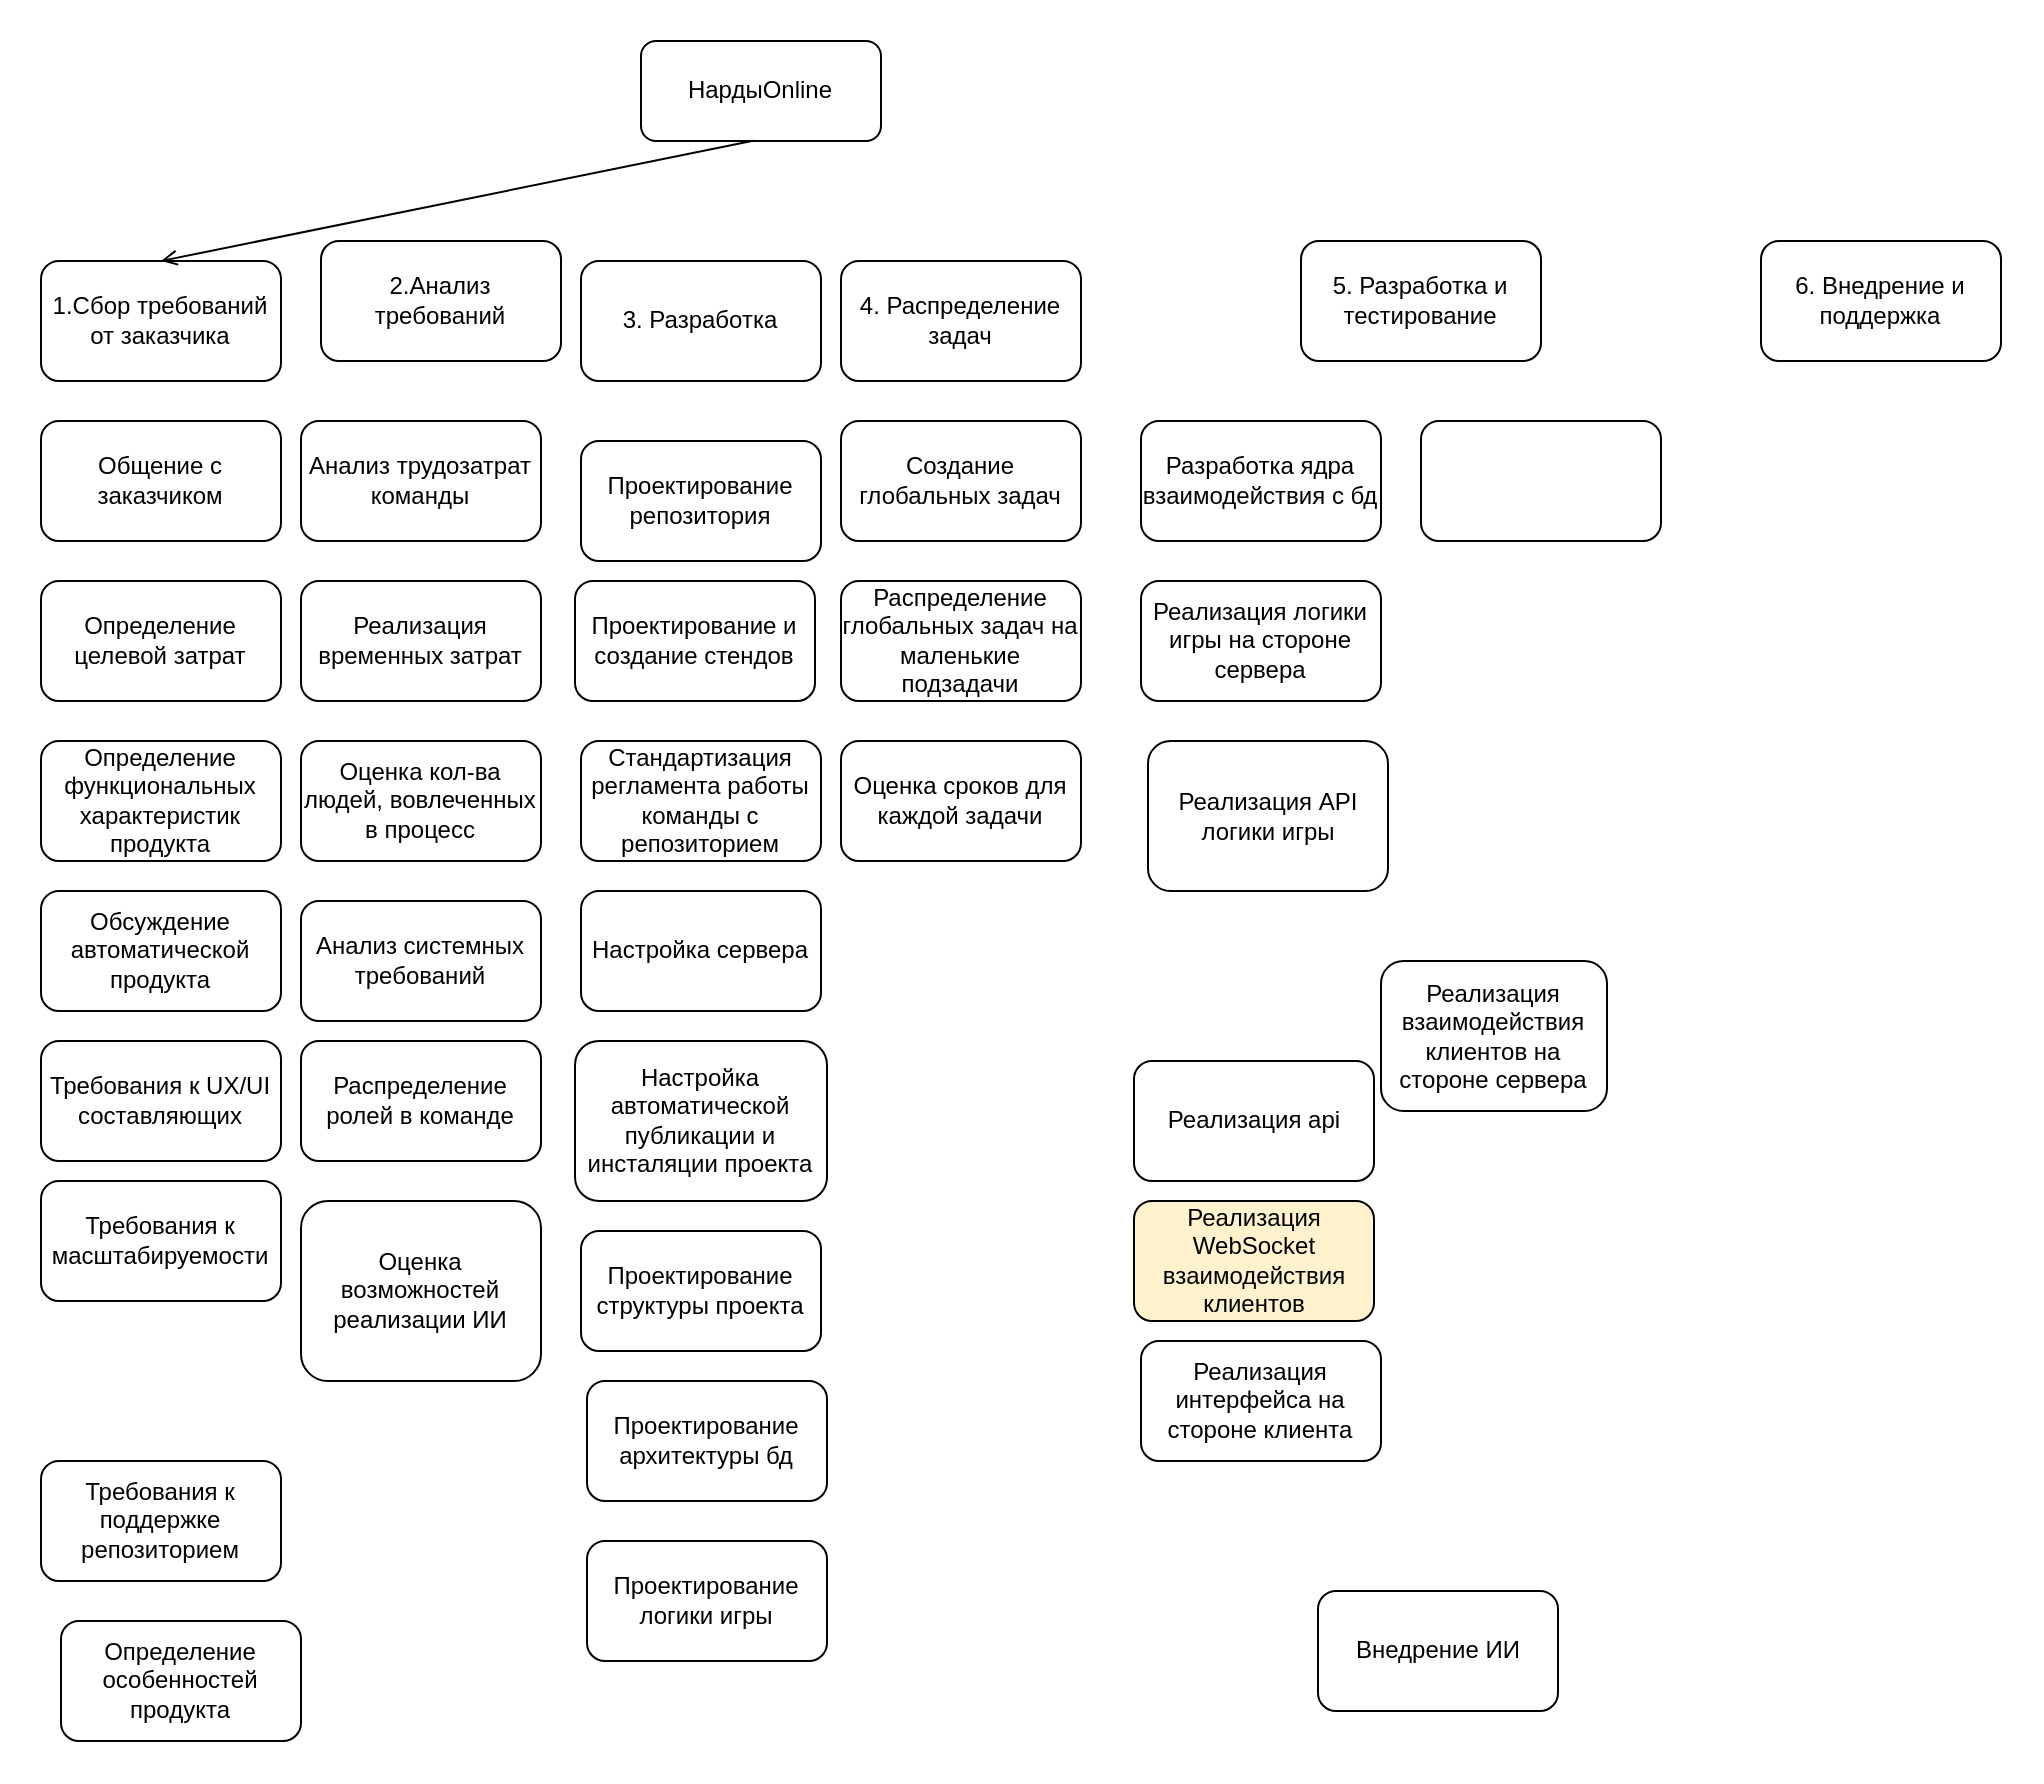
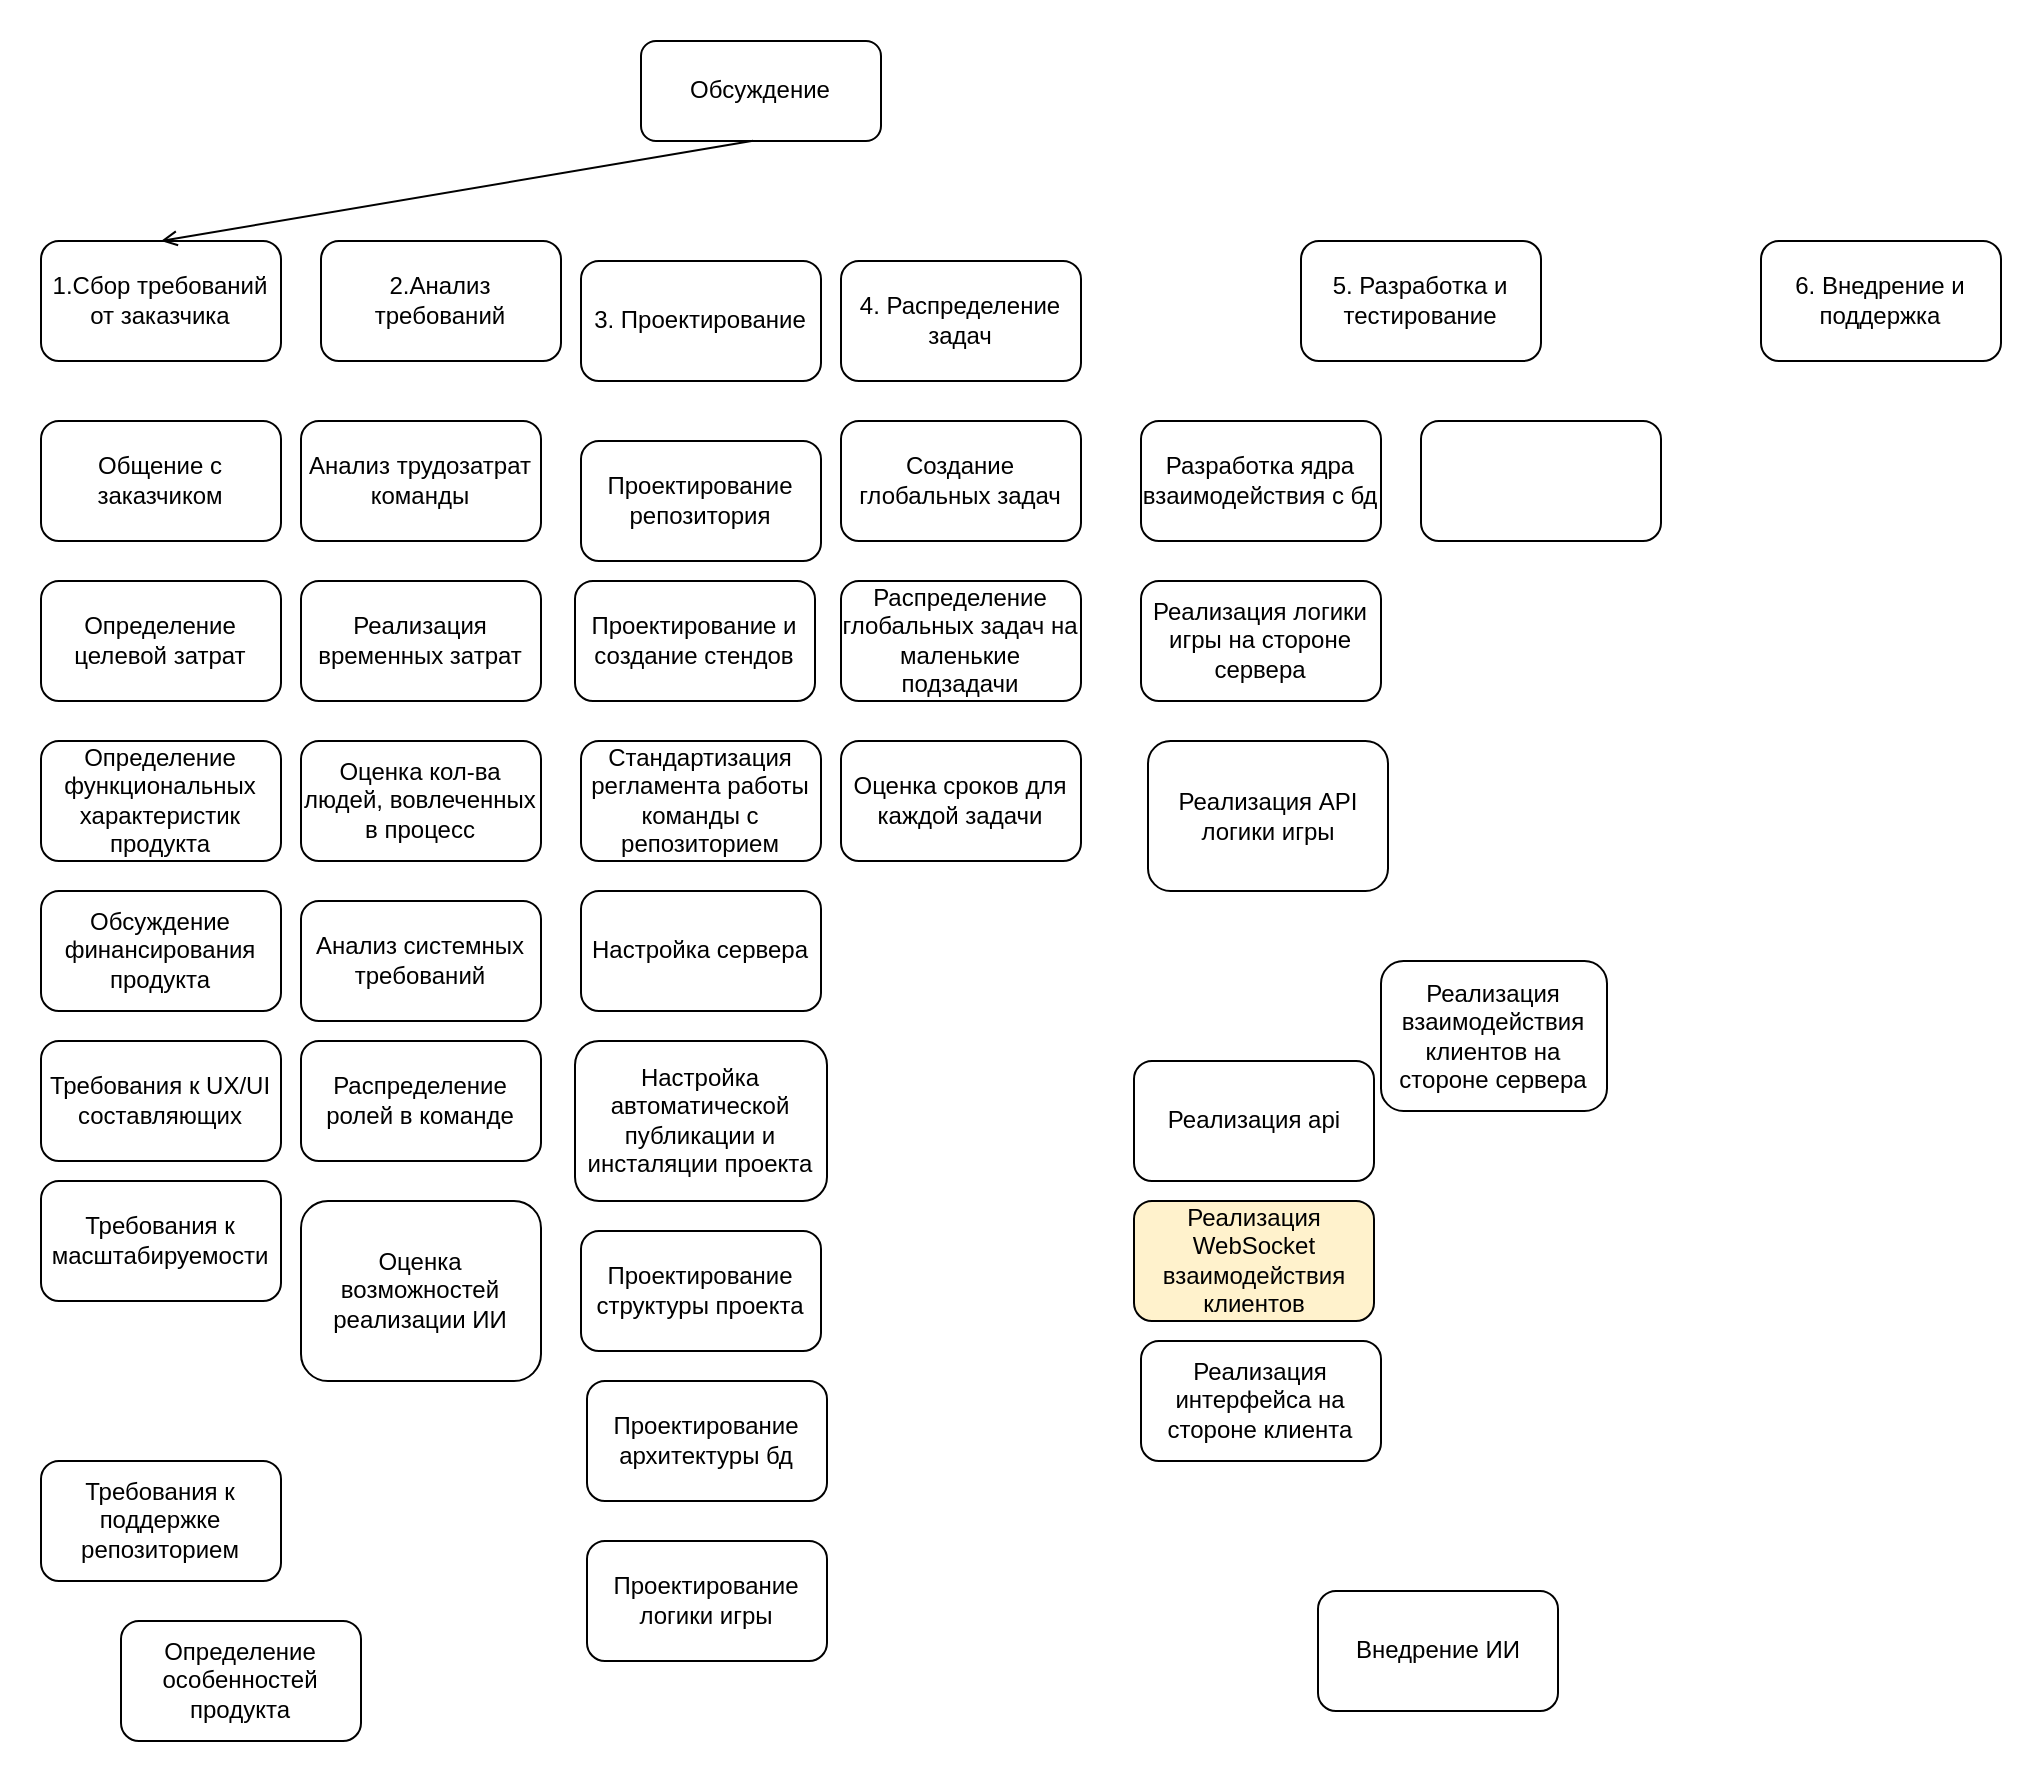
node "НардыOnline": label "НардыOnline" -> "Обсуждение"
node "1.Сбор требований от заказчика": moved (161, 321) -> (161, 301)
node "3. Разработка": label "3. Разработка" -> "3. Проектирование"
node "Обсуждение автоматической продукта": label "Обсуждение автоматической продукта" -> "Обсуждение финансирования продукта"
node "Определение особенностей продукта": moved (181, 1681) -> (241, 1681)
